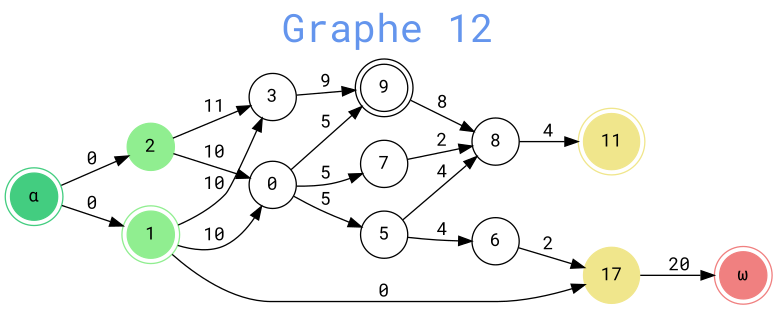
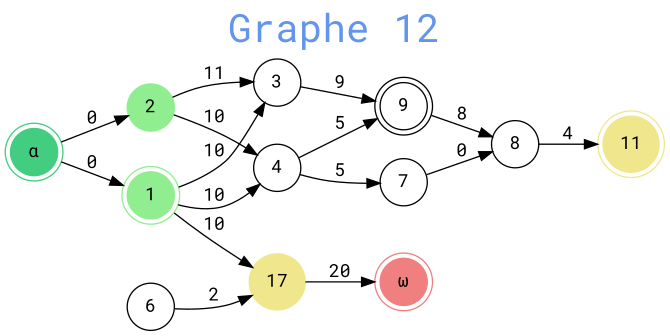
edge "7" -> "8": label "2" -> "0"
node "0": label "0" -> "4"
node "5": removed
edge "1" -> "17": label "0" -> "10"
